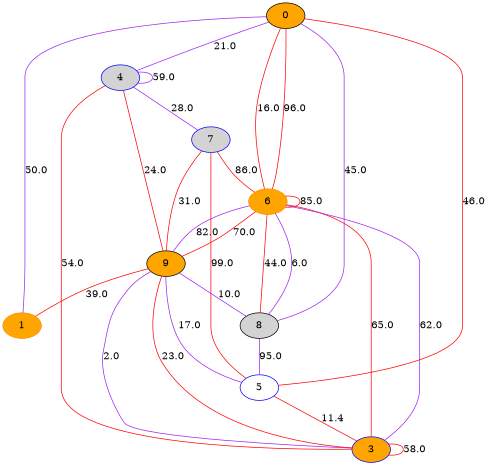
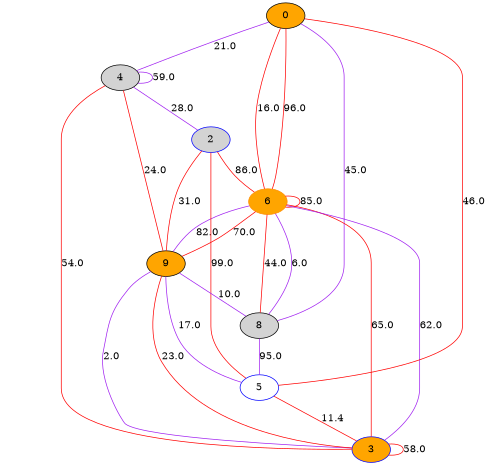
node "4": color blue -> black
node "7": label "7" -> "2"
node "1": removed
